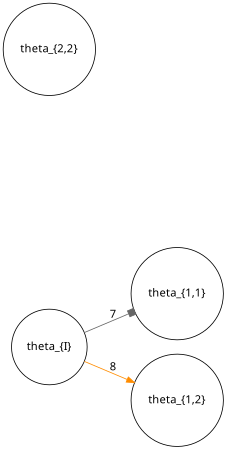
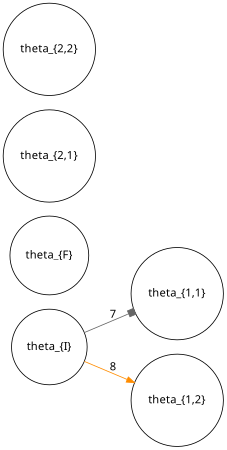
node "theta_{2,1}": added
node "theta_{F}": added
